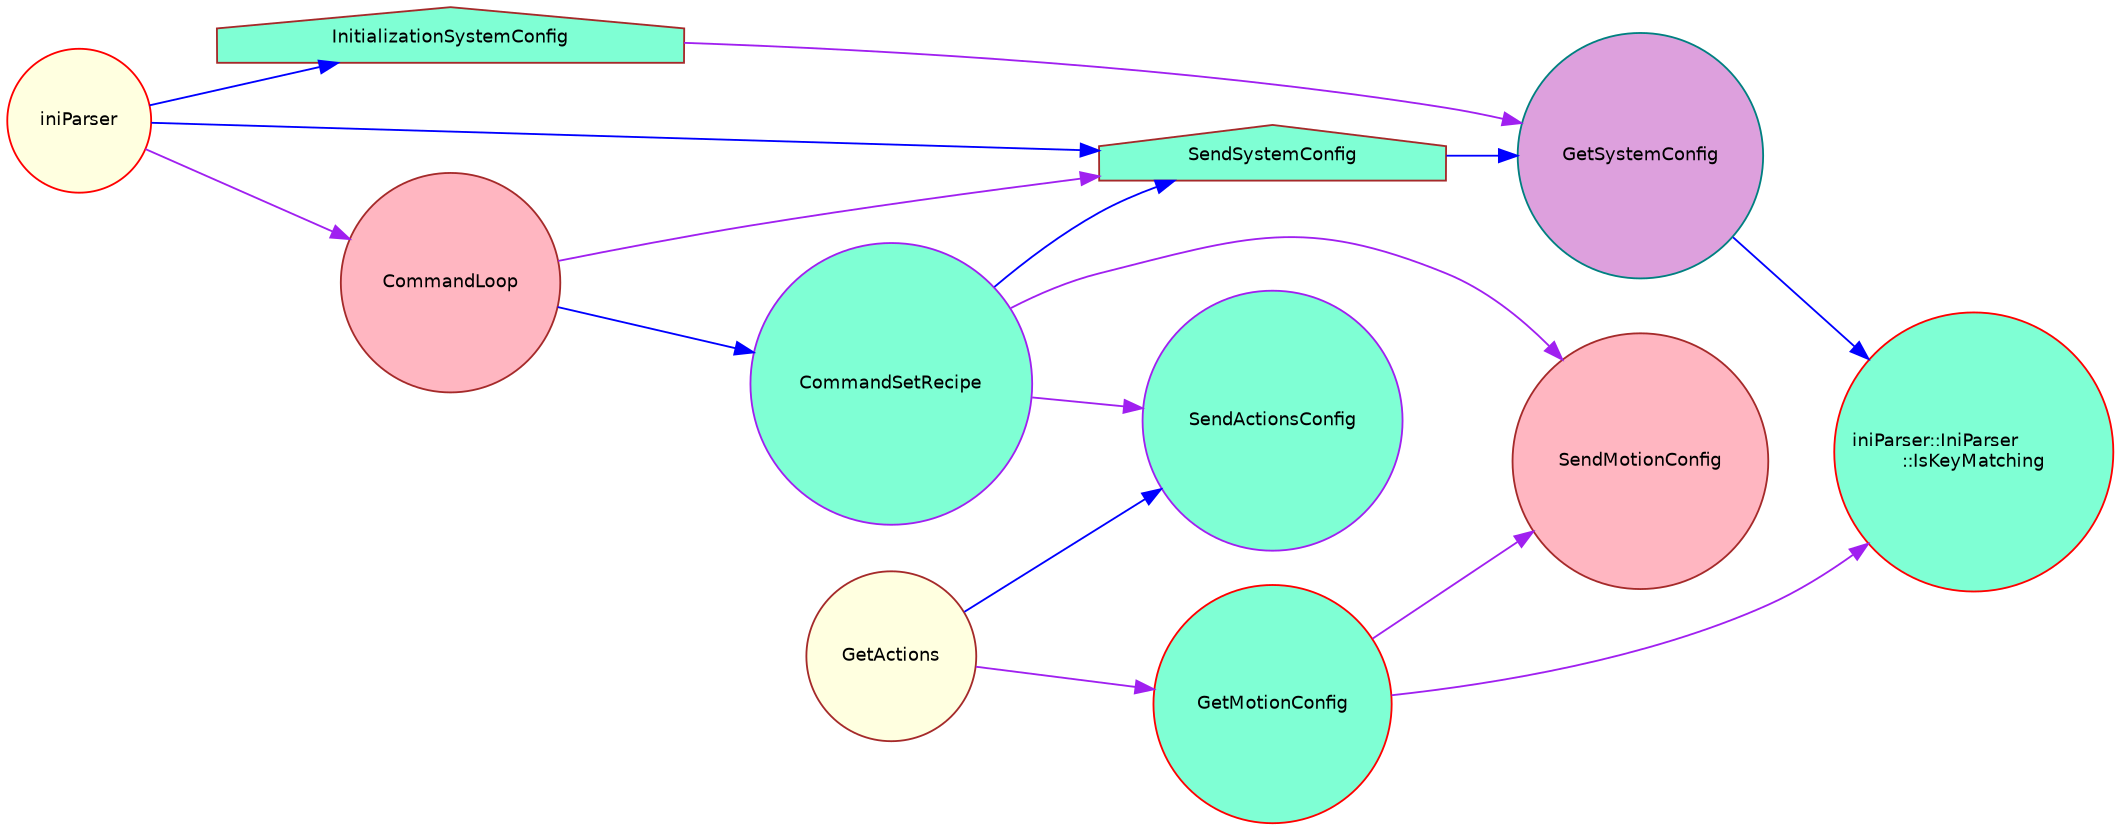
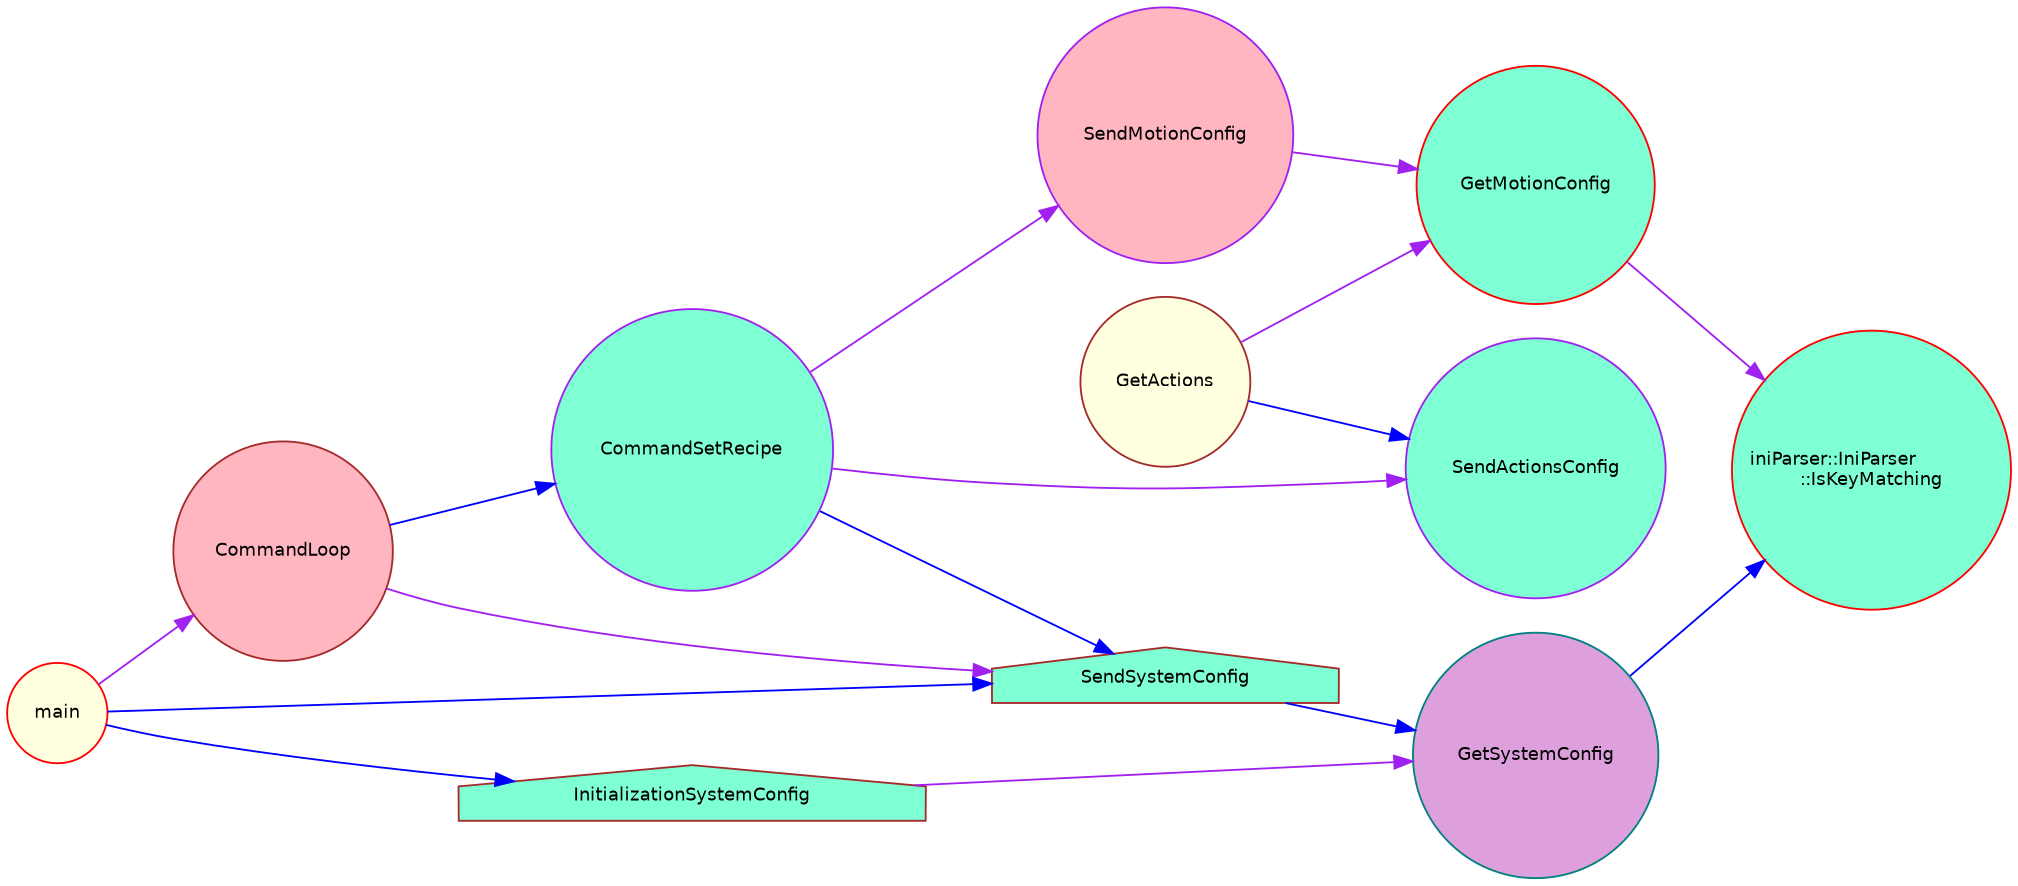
node "iniParser": label "iniParser" -> "main"
node "SendMotionConfig": color brown -> purple
edge "GetMotionConfig" -> "SendMotionConfig": reversed
